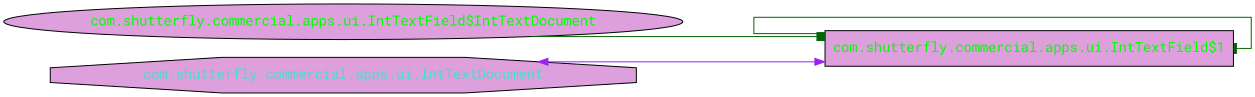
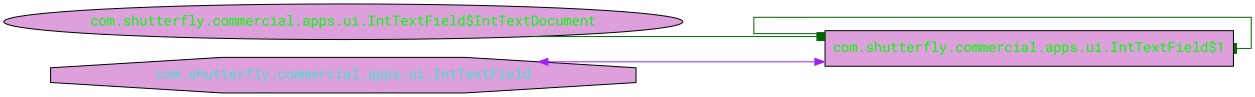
node "com.shutterfly.commercial.apps.ui.IntTextDocument": label "com.shutterfly.commercial.apps.ui.IntTextDocument" -> "com.shutterfly.commercial.apps.ui.IntTextField"
